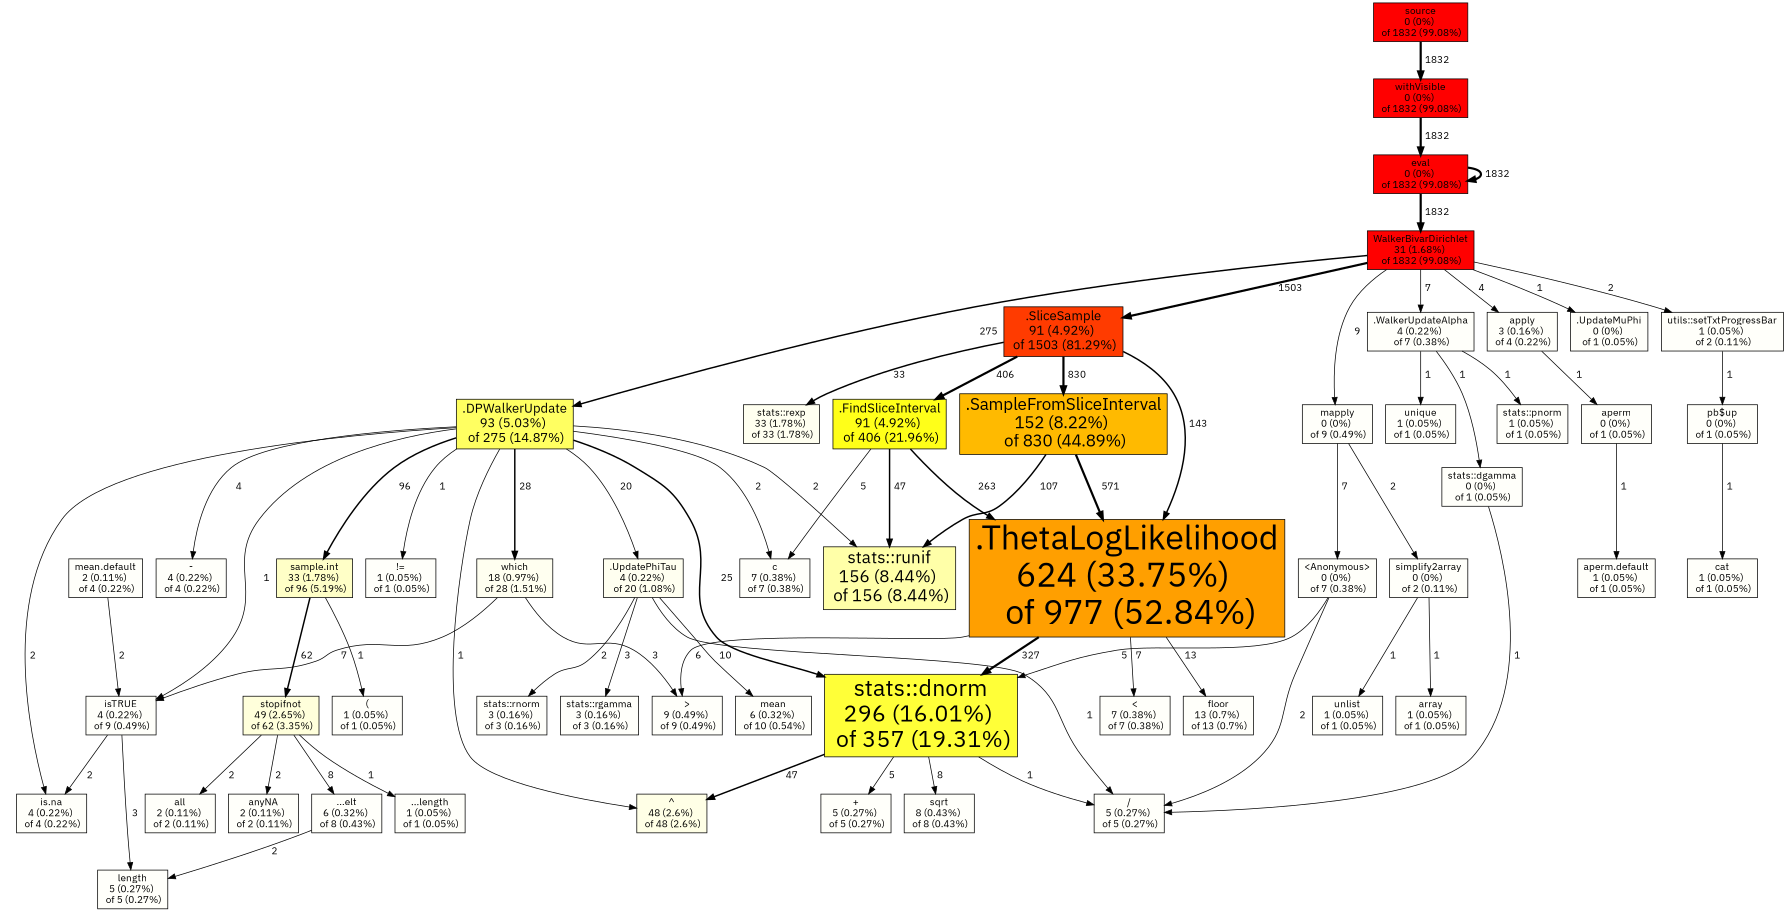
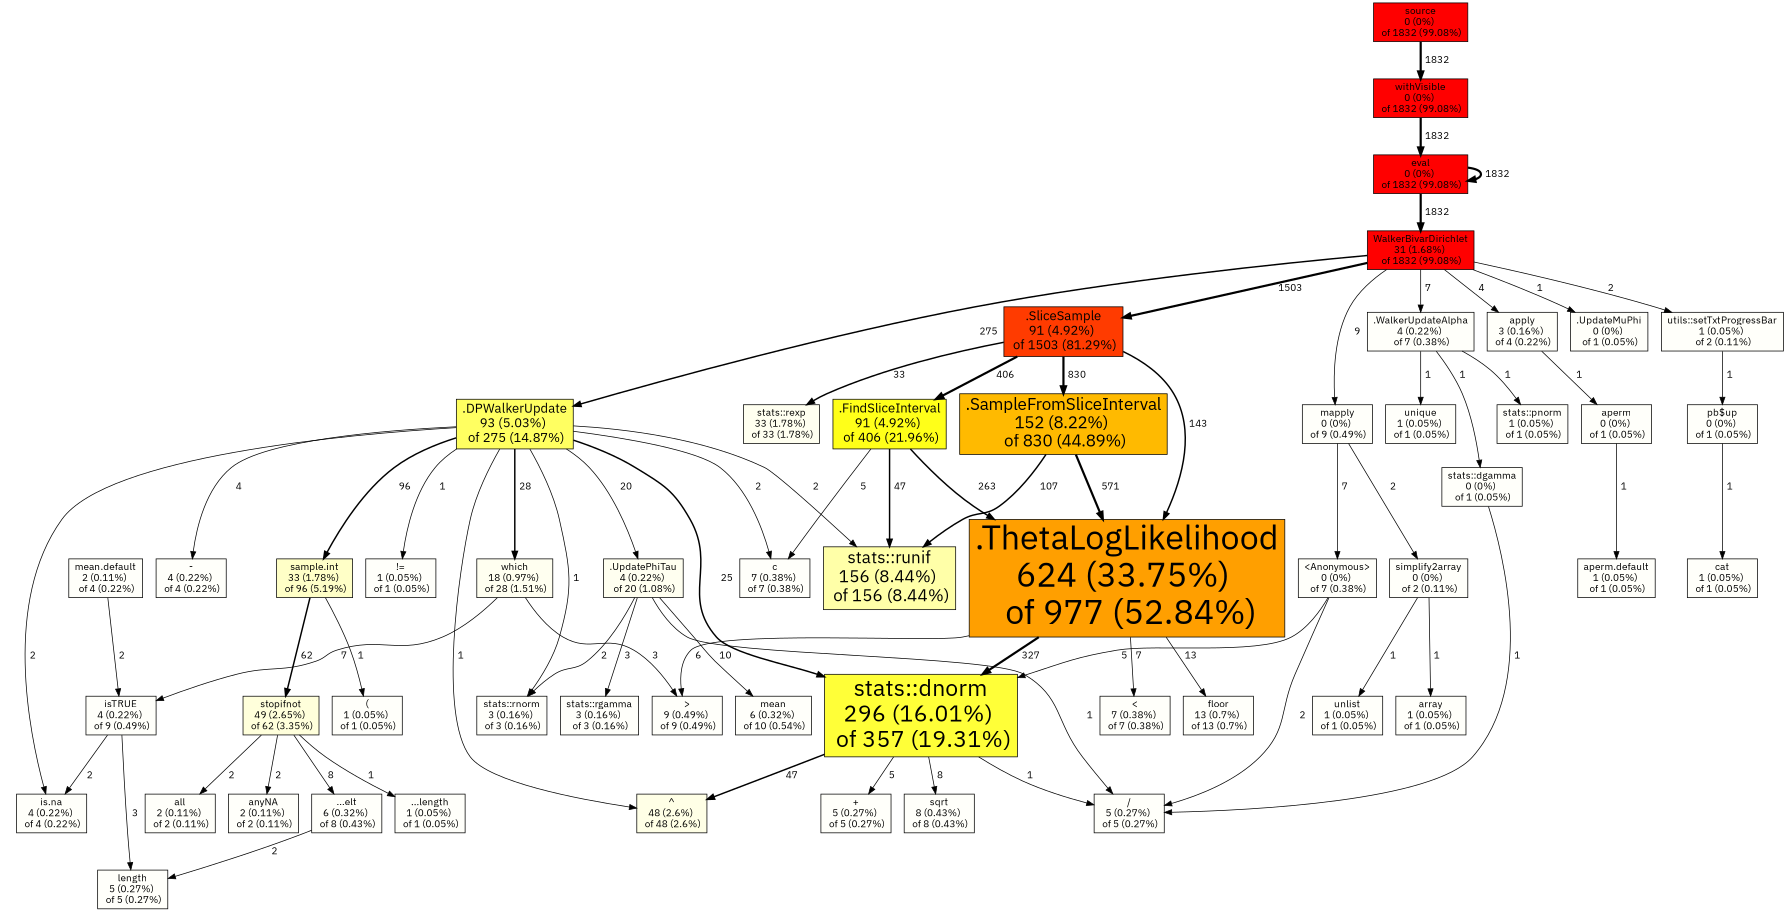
edge ".DPWalkerUpdate 93 (5.03%) of 275 (14.87%)" -> "isTRUE 4 (0.22%) of 9 (0.49%)": now ".DPWalkerUpdate 93 (5.03%) of 275 (14.87%)" -> "stats::rnorm 3 (0.16%) of 3 (0.16%)"
